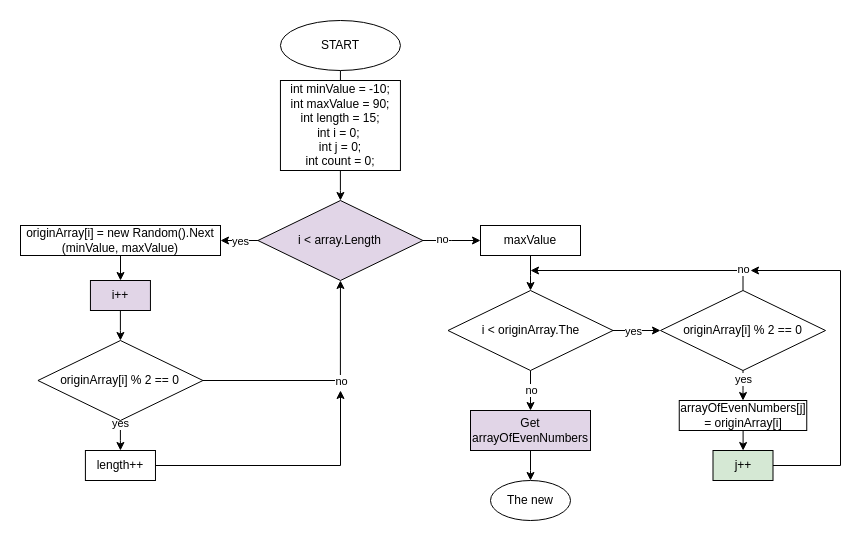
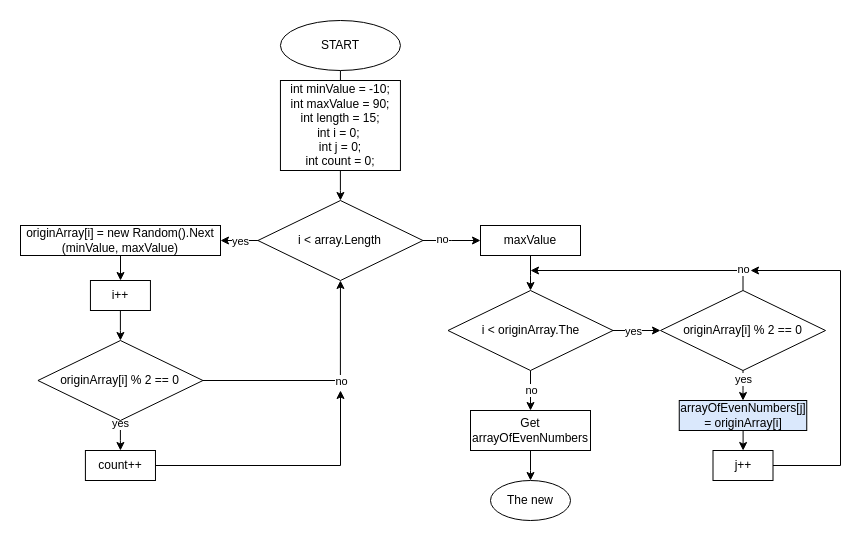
node "i < array.Length": fillcolor #e1d5e7 -> #ffffff
node "i++": fillcolor #e1d5e7 -> #ffffff
node "arrayOfEvenNumbers[j] = originArray[i]": fillcolor #ffffff -> #dae8fc
node "Get arrayOfEvenNumbers": fillcolor #e1d5e7 -> #ffffff
node "length++": label "length++" -> "count++"
node "j++": fillcolor #d5e8d4 -> #ffffff
